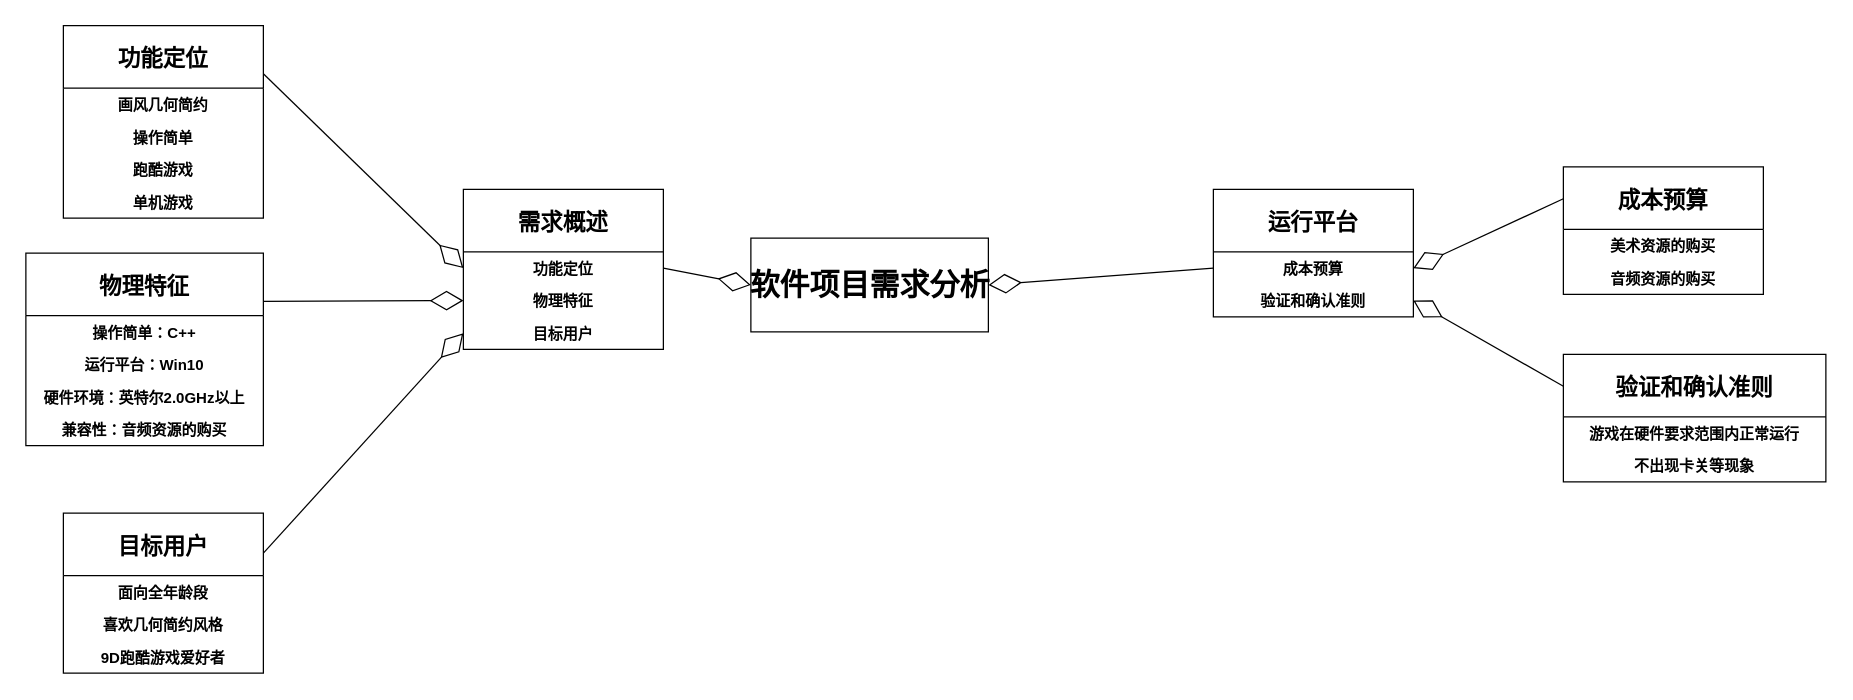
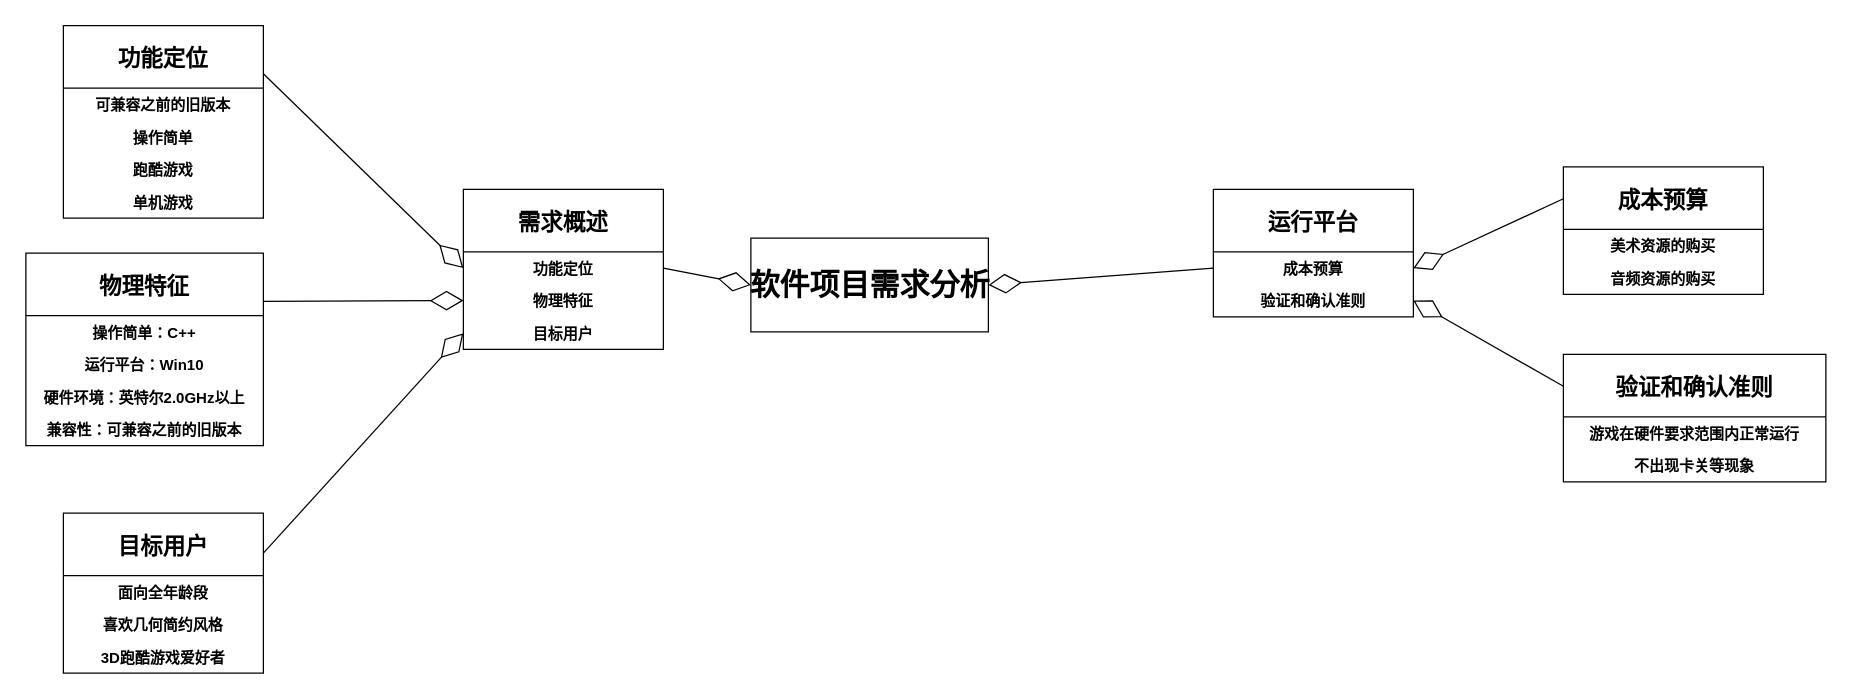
node "画风几何简约": label "画风几何简约" -> "可兼容之前的旧版本"
node "兼容性：音频资源的购买": label "兼容性：音频资源的购买" -> "兼容性：可兼容之前的旧版本"
node "9D跑酷游戏爱好者": label "9D跑酷游戏爱好者" -> "3D跑酷游戏爱好者"
